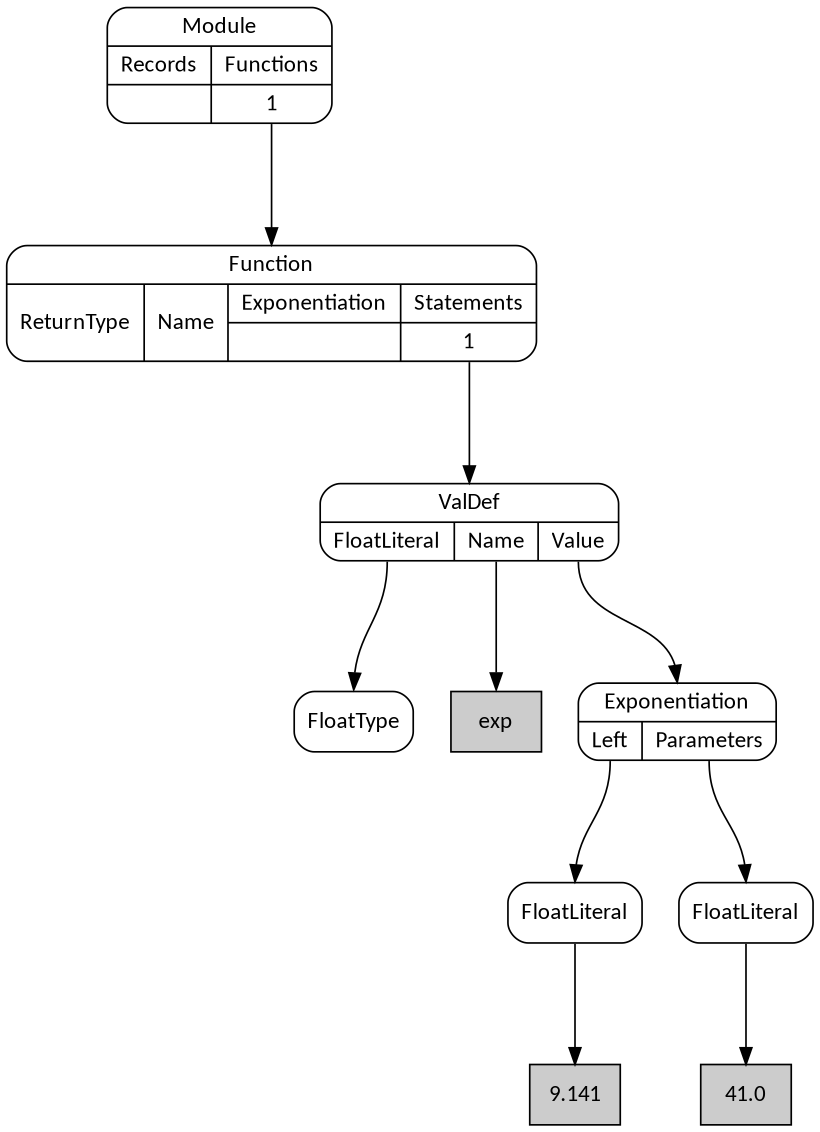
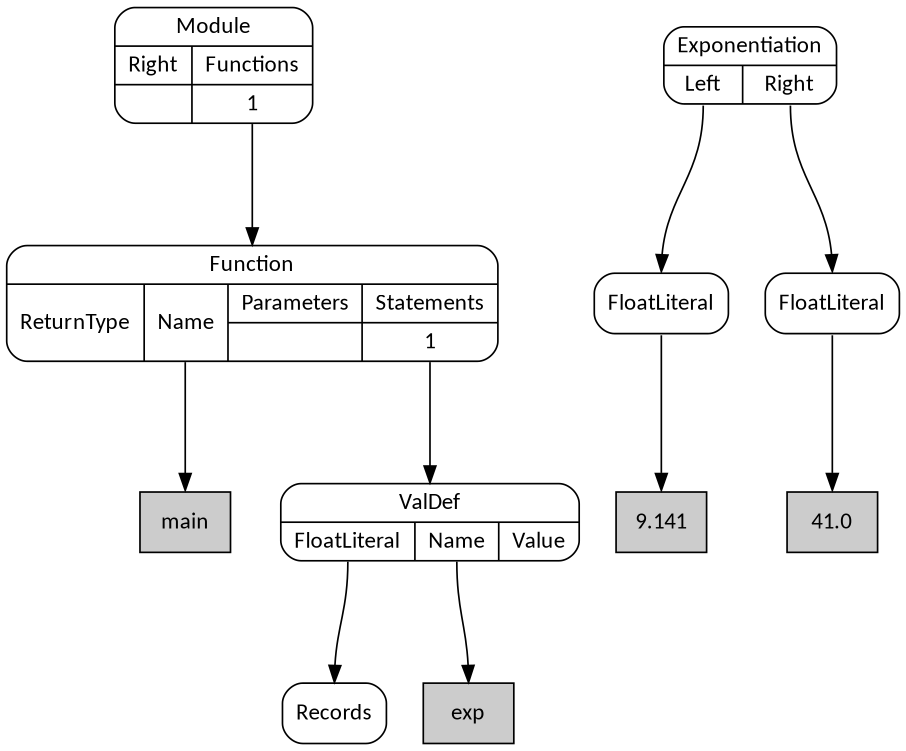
node "Module": text "Records" -> "Right"
node "Function": text "Exponentiation" -> "Parameters"
node "main": added
edge "ValDef" -> "Exponentiation": removed
node "FloatType": label "FloatType" -> "Records"
node "Exponentiation": text "Parameters" -> "Right"
